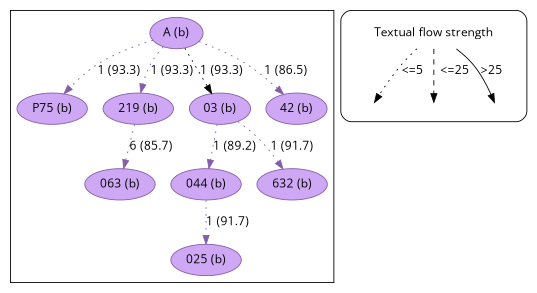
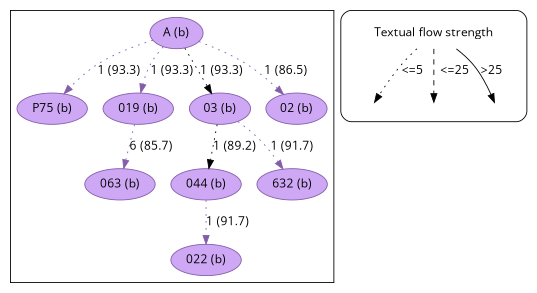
node "219 (b)": label "219 (b)" -> "019 (b)"
node "42 (b)": label "42 (b)" -> "02 (b)"
edge "03 (b)" -> "044 (b)": color #835da9 -> black
node "025 (b)": label "025 (b)" -> "022 (b)"
